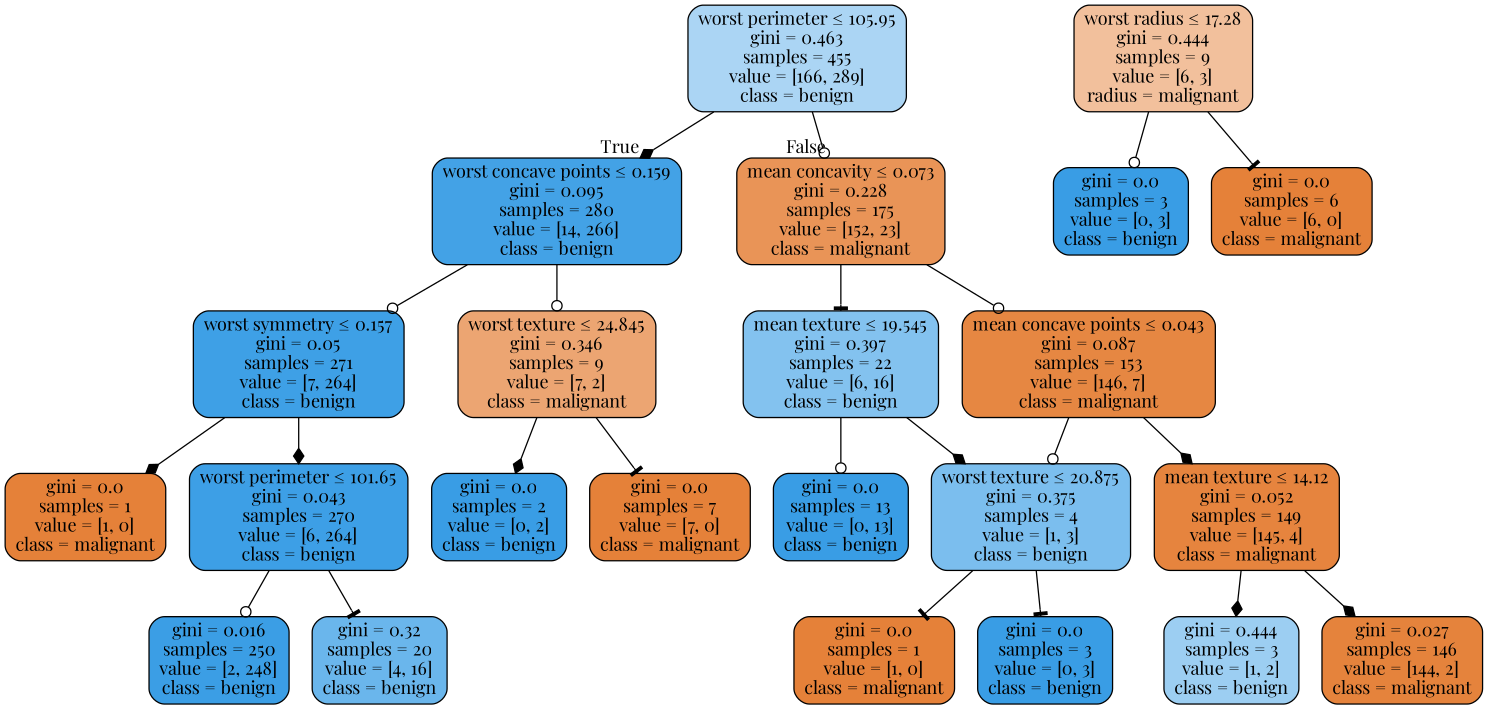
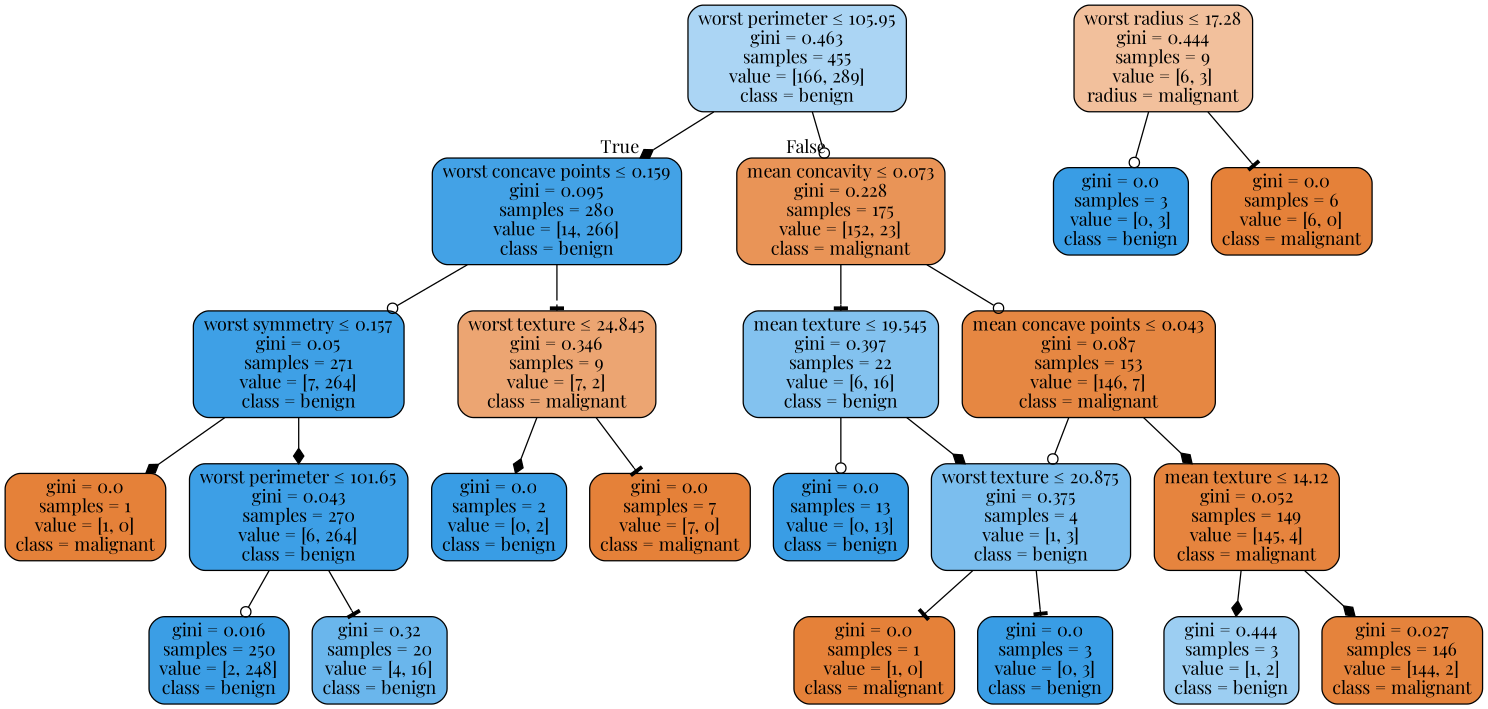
edge "worst concave points ≤ 0.159" -> "worst texture ≤ 24.845": arrowhead odot -> tee
